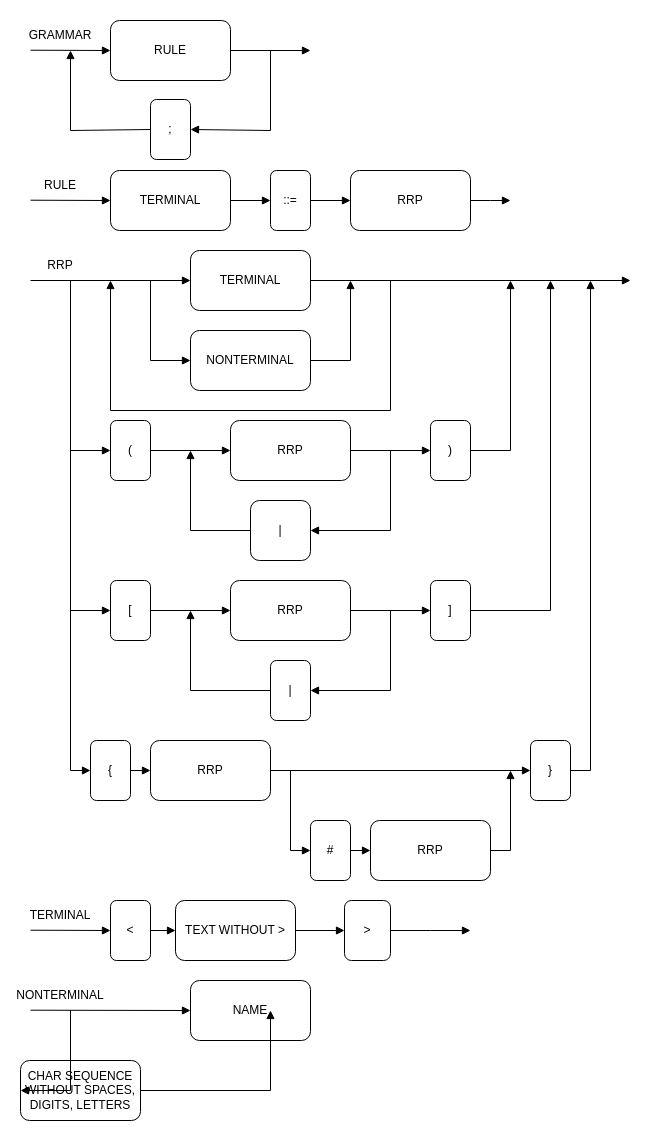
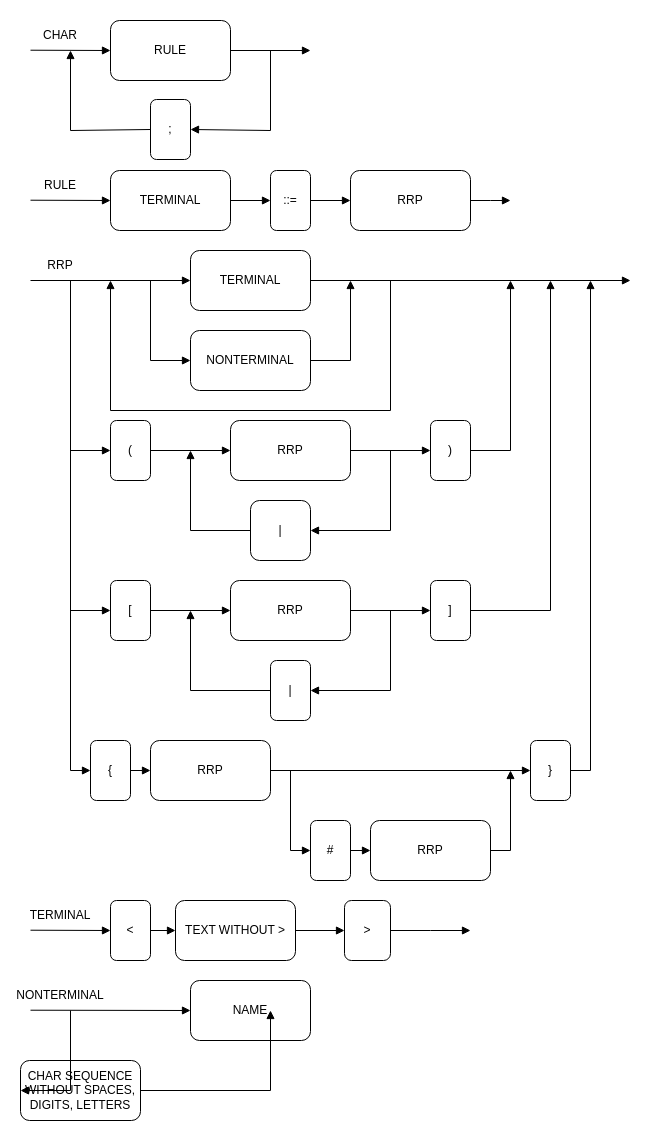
node "GRAMMAR": label "GRAMMAR" -> "CHAR"
